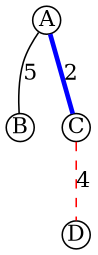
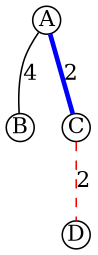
edge "A" -- "B": label "5" -> "4"
edge "C" -- "D": label "4" -> "2"
